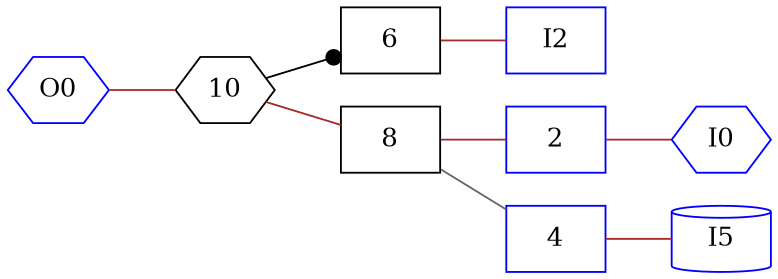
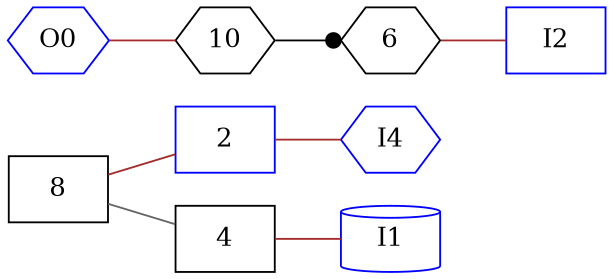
node "6": shape box -> hexagon
edge "10" -- "8": removed
node "I0": label "I0" -> "I4"
node "4": color blue -> black
node "I5": label "I5" -> "I1"
